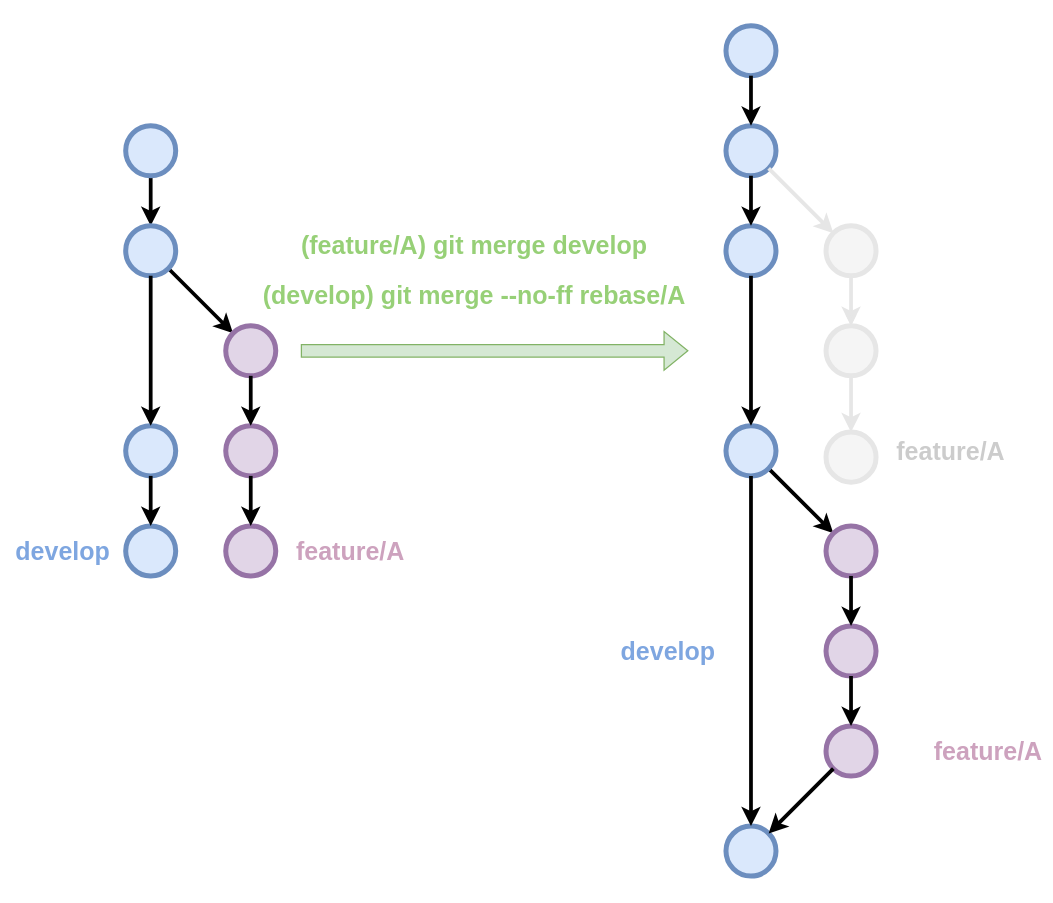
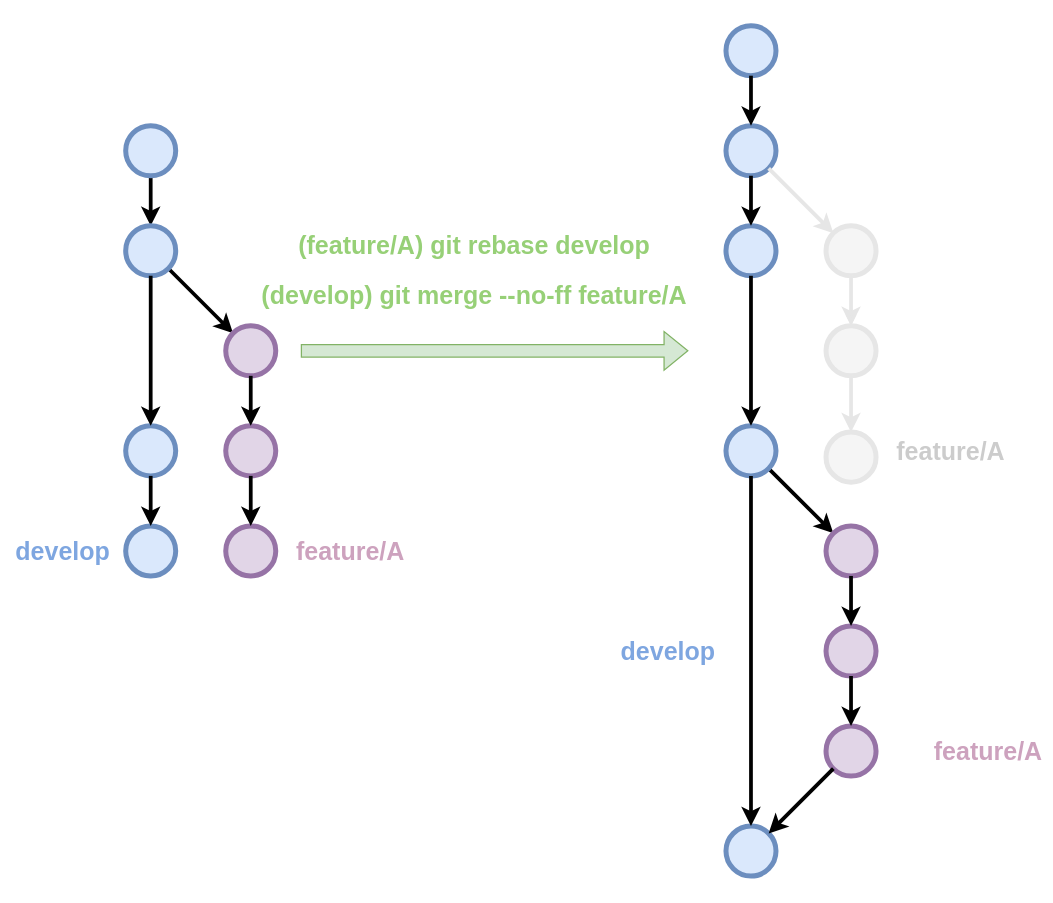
node "(feature/A) git merge develop": label "(feature/A) git merge develop" -> "(feature/A) git rebase develop"
node "(develop) git merge --no-ff rebase/A": label "(develop) git merge --no-ff rebase/A" -> "(develop) git merge --no-ff feature/A"
